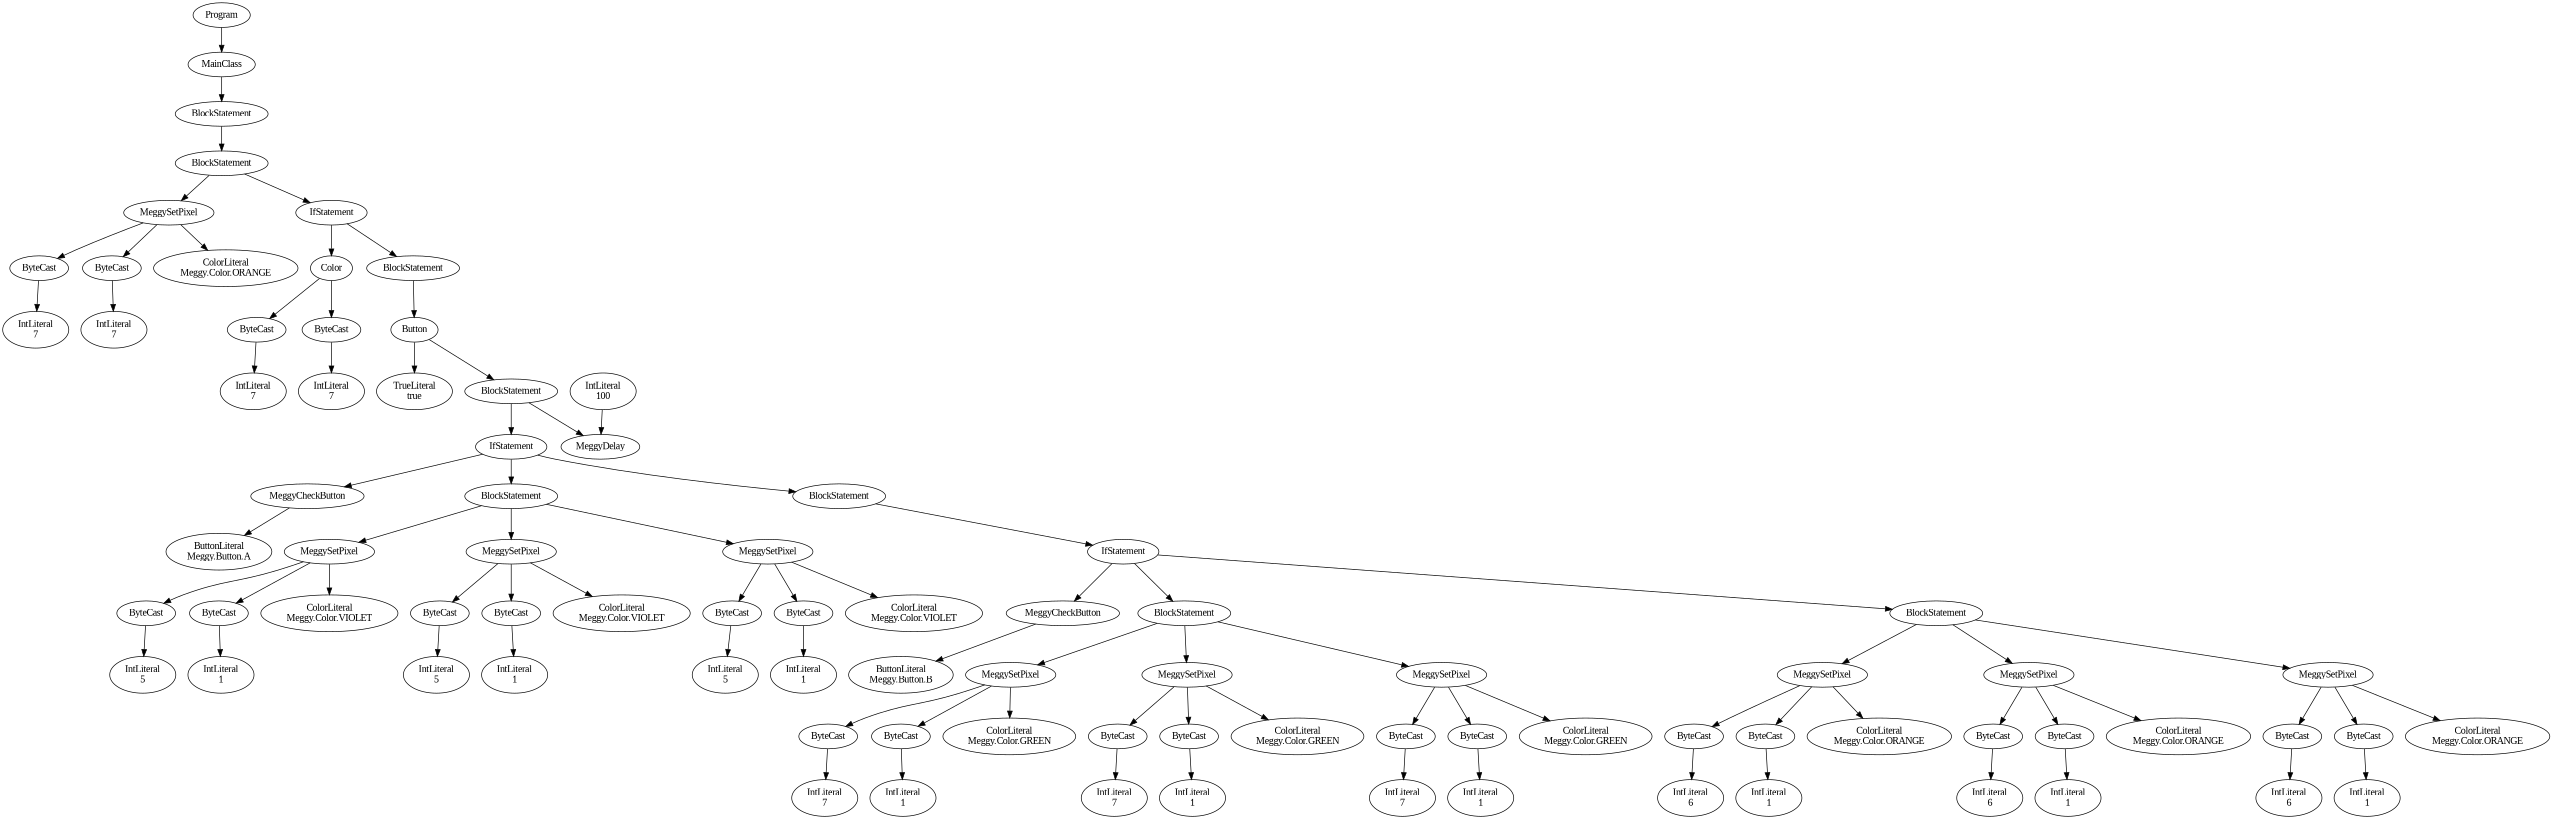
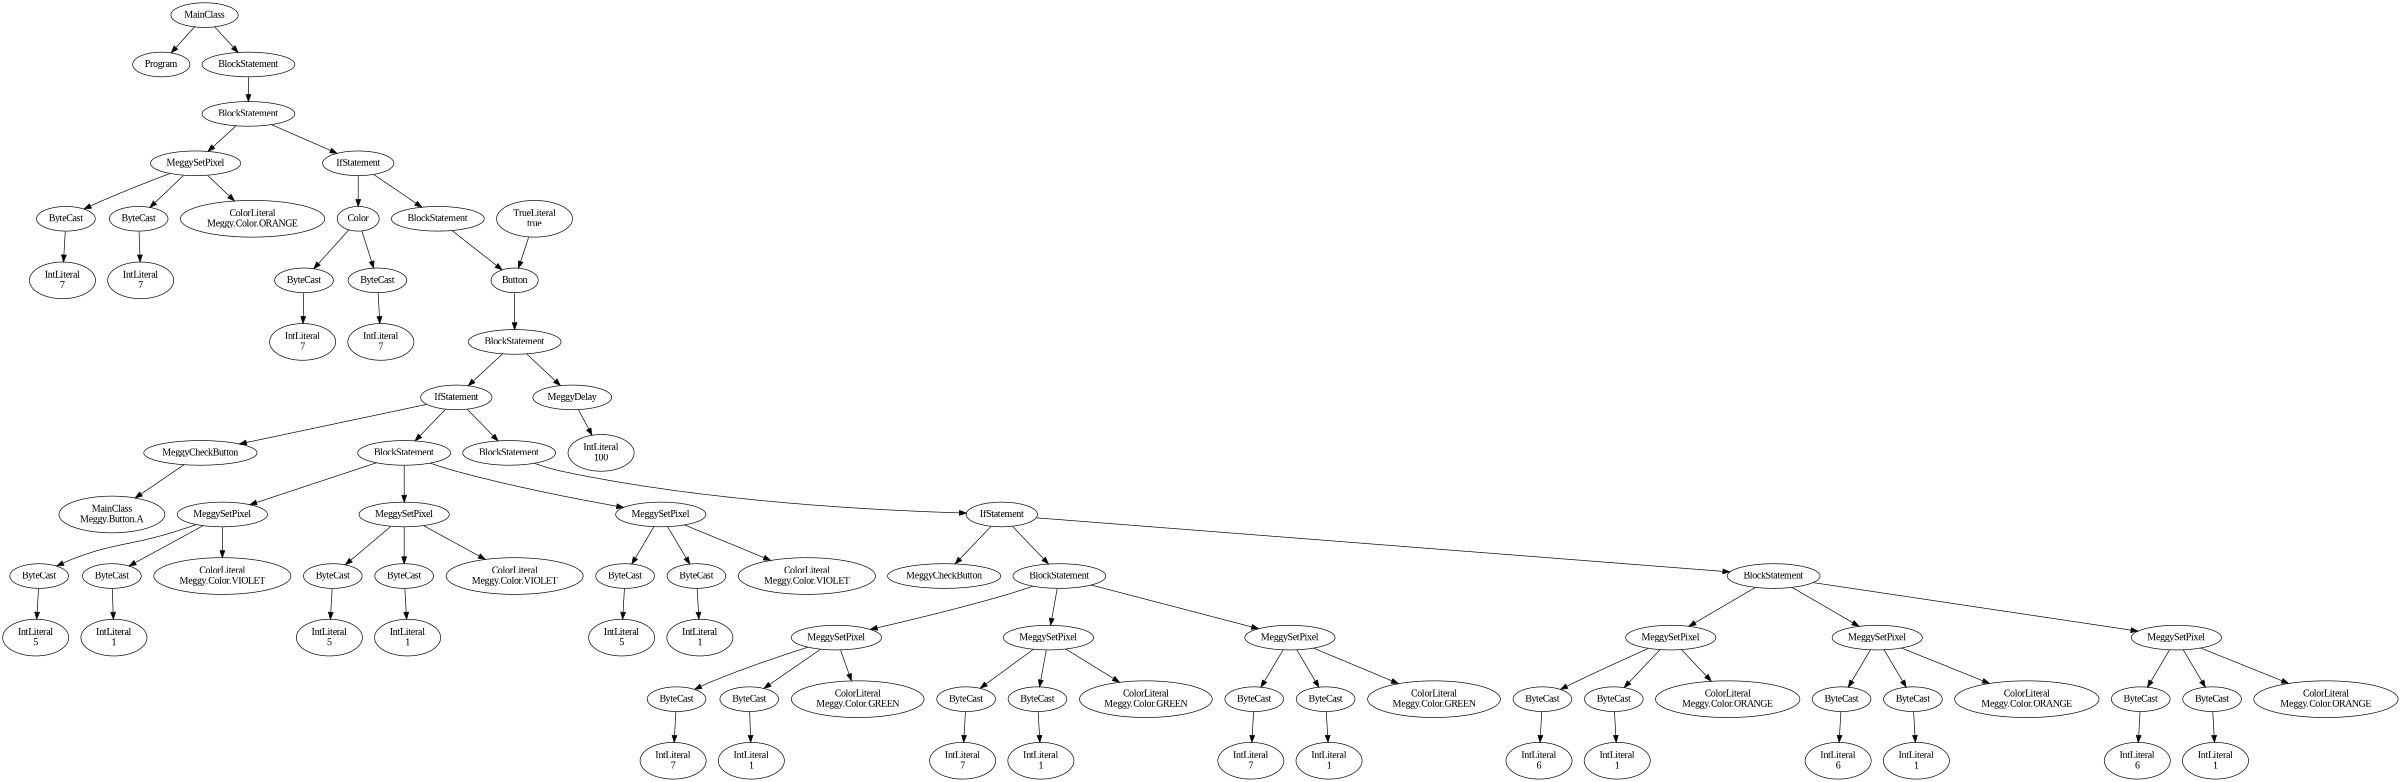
edge "Program" -> "MainClass": reversed
edge "Button" -> "TrueLiteral true": reversed
edge "IntLiteral 100" -> "MeggyDelay": reversed
node "ButtonLiteral Meggy.Button.A": label "ButtonLiteral Meggy.Button.A" -> "MainClass Meggy.Button.A"
node "ButtonLiteral Meggy.Button.B": removed
